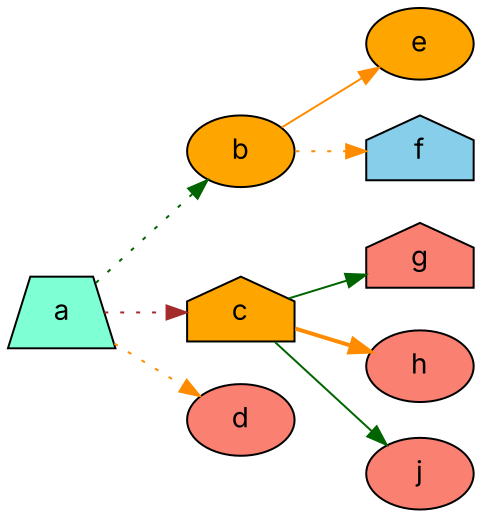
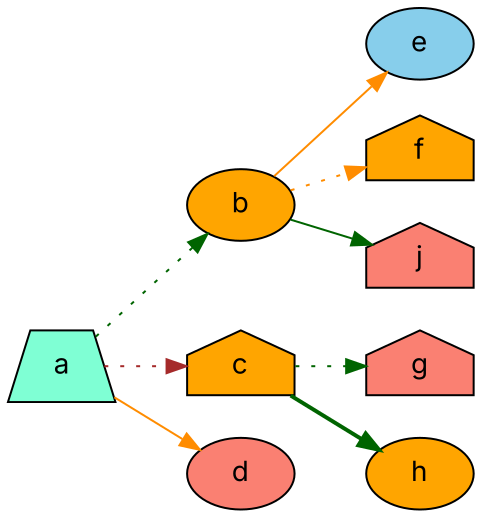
node "e": fillcolor orange -> skyblue
node "f": fillcolor skyblue -> orange
edge "c" -> "g": style solid -> dotted
edge "c" -> "h": color darkorange -> darkgreen
edge "a" -> "d": style dotted -> solid
node "h": fillcolor salmon -> orange
edge "c" -> "j": now "b" -> "j"
node "j": shape ellipse -> house
